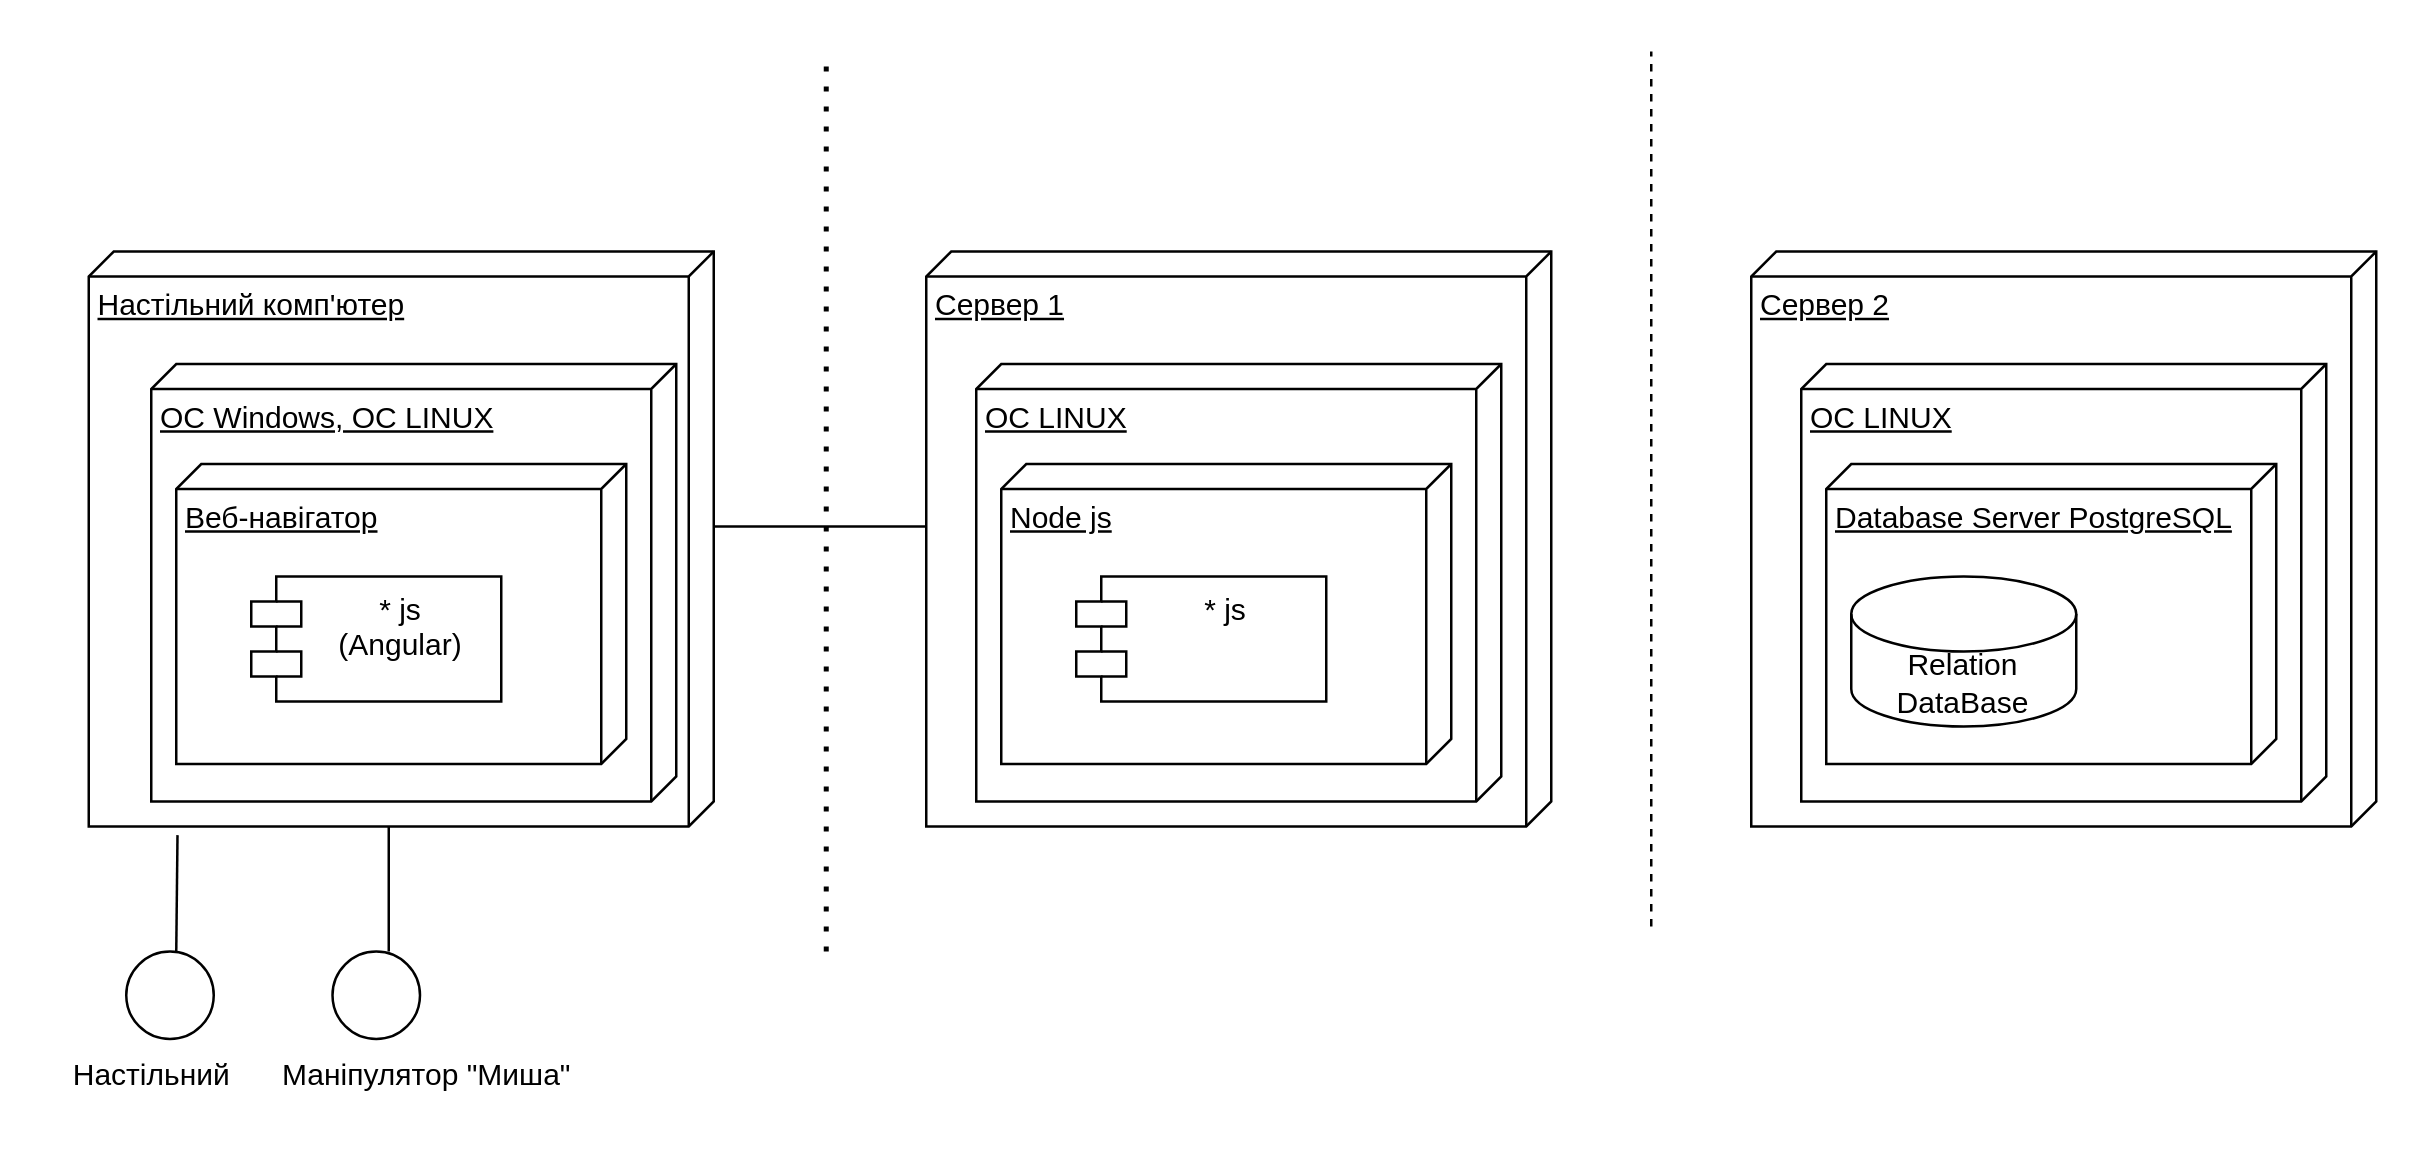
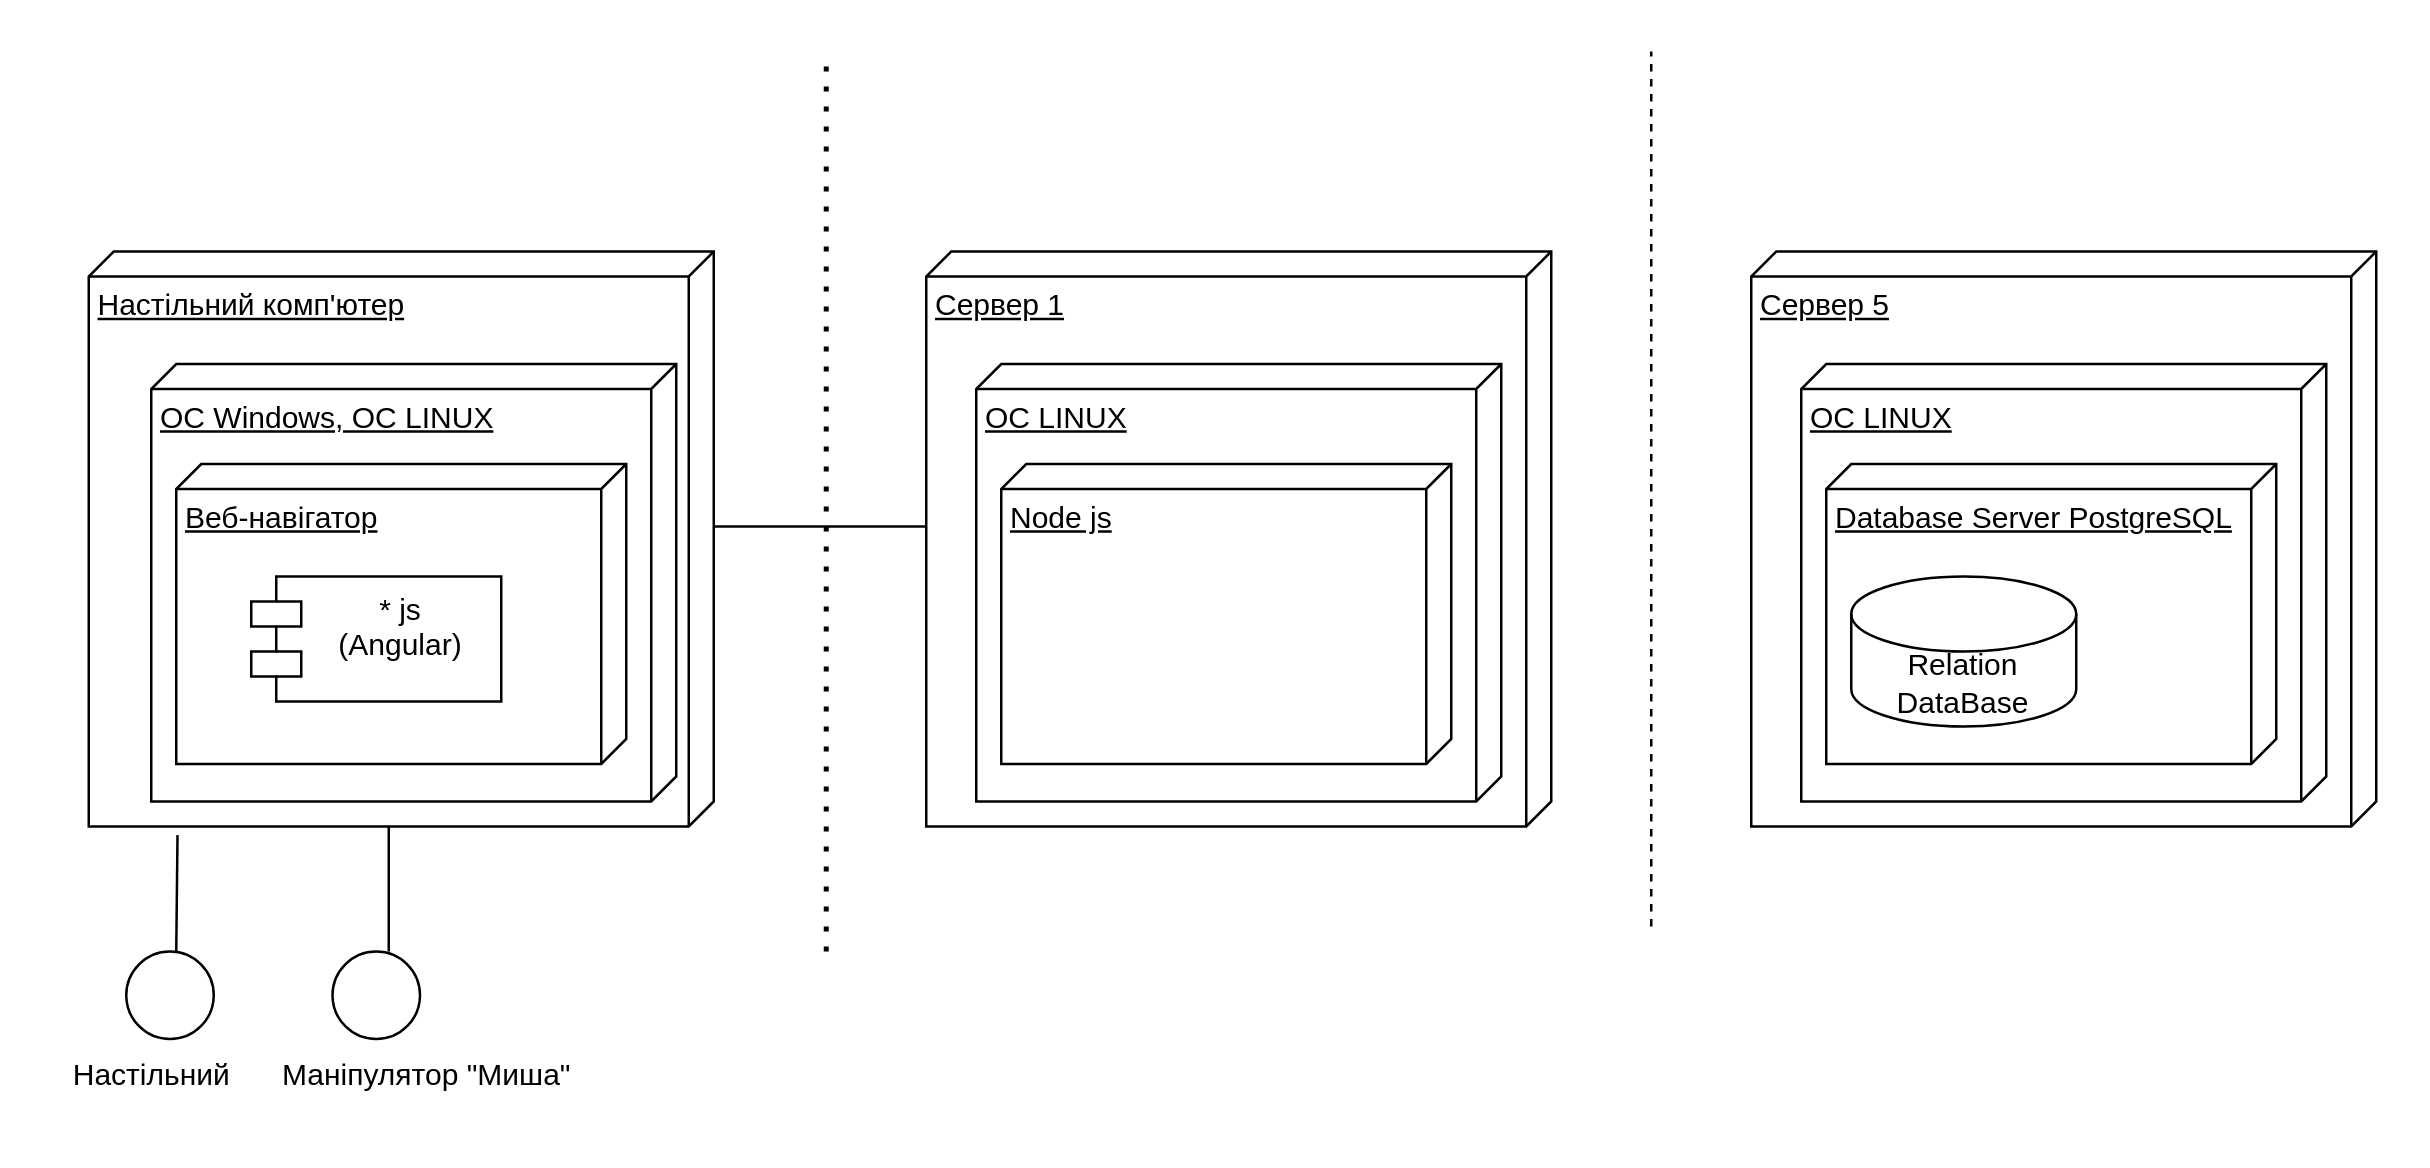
node "Сервер 2": label "Сервер 2" -> "Сервер 5"
node "* js": removed
